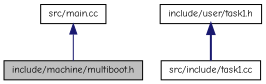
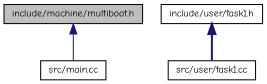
edge "include/machine/multiboot.h" -> "src/main.cc": reversed
node "src/include/task1.cc": label "src/include/task1.cc" -> "src/user/task1.cc"
